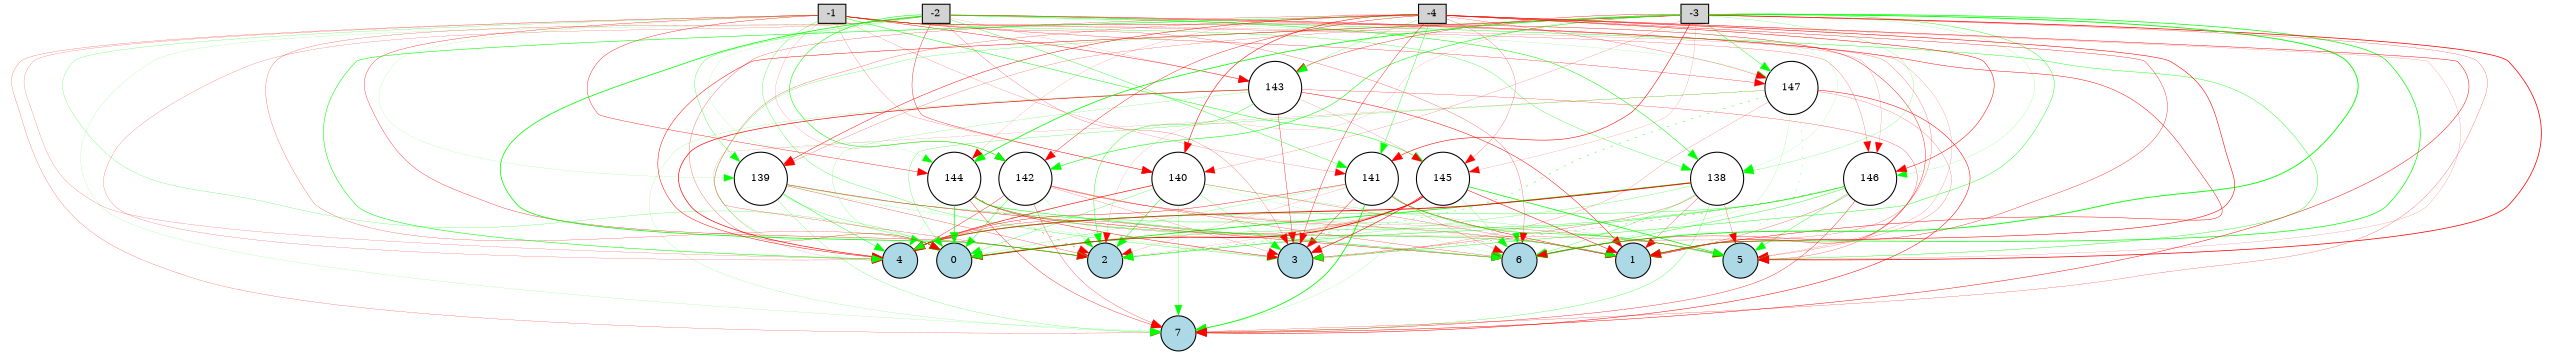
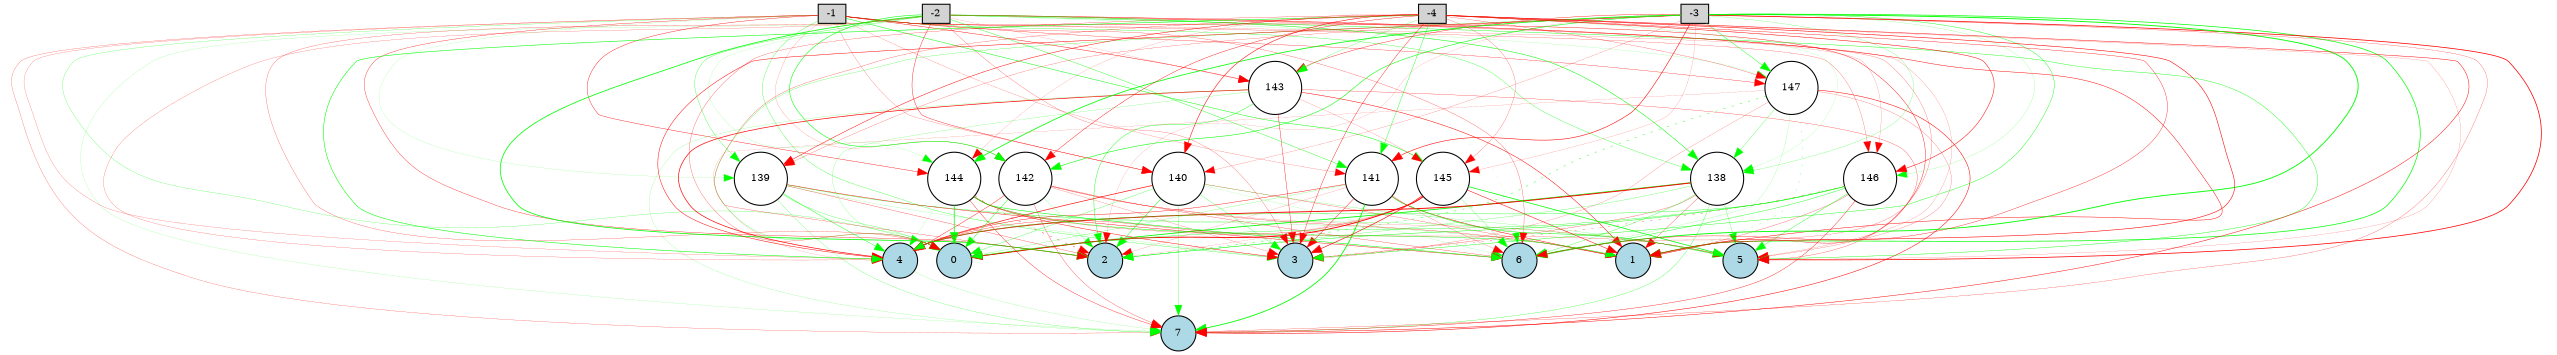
edge "147" -> "0": now "147" -> "138"
edge "138" -> "5": color red -> green
edge "145" -> "7": now "4" -> "7"
